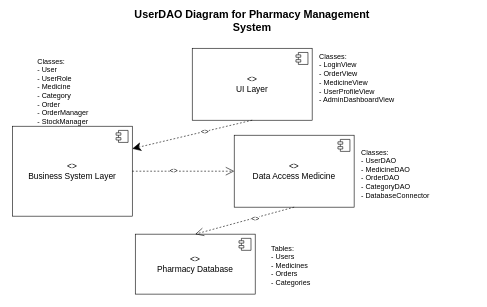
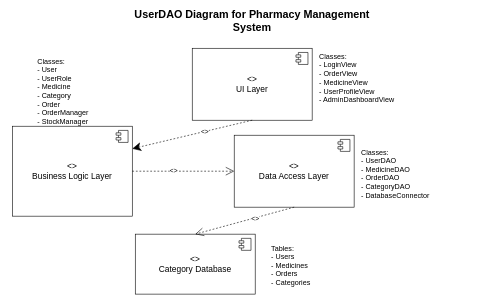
node "> Business System Layer": label "> Business System Layer" -> "> Business Logic Layer"
node "> Data Access Medicine": label "> Data Access Medicine" -> "> Data Access Layer"
node "> Pharmacy Database": label "> Pharmacy Database" -> "> Category Database"
